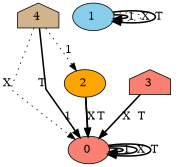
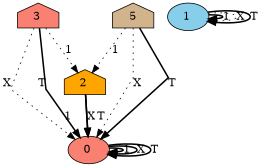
node "4": label "4" -> "5"
edge "3" -> "2": added, label "1"
node "2": shape ellipse -> house
